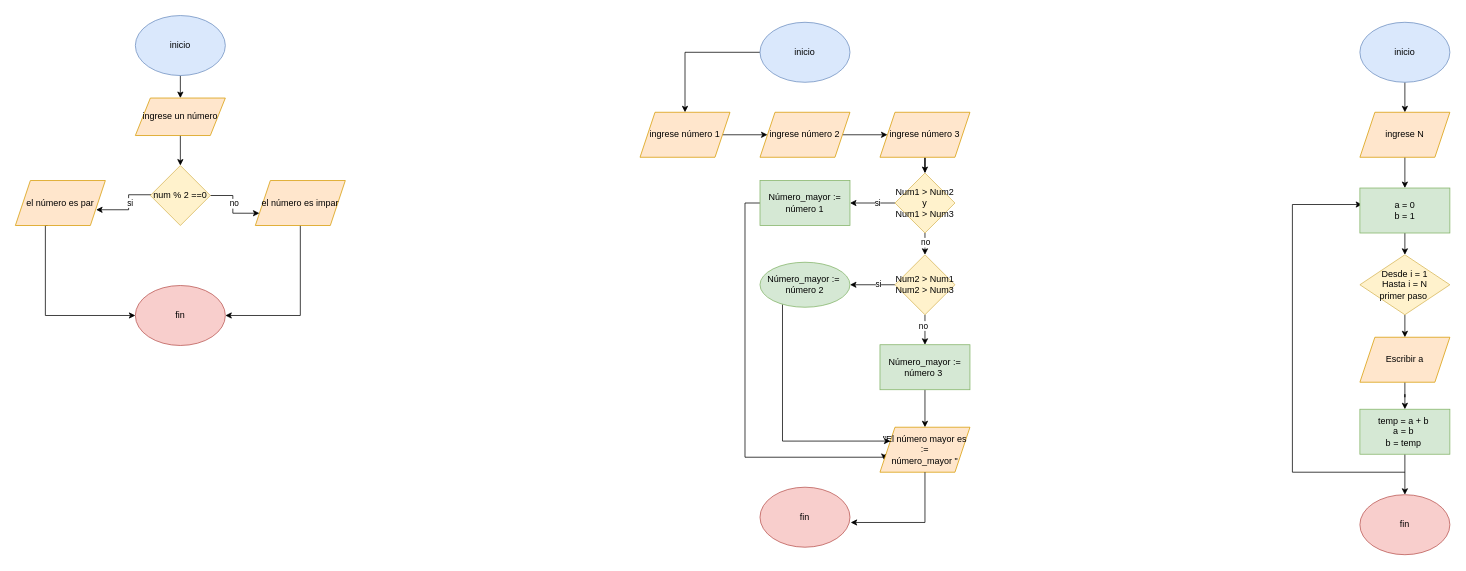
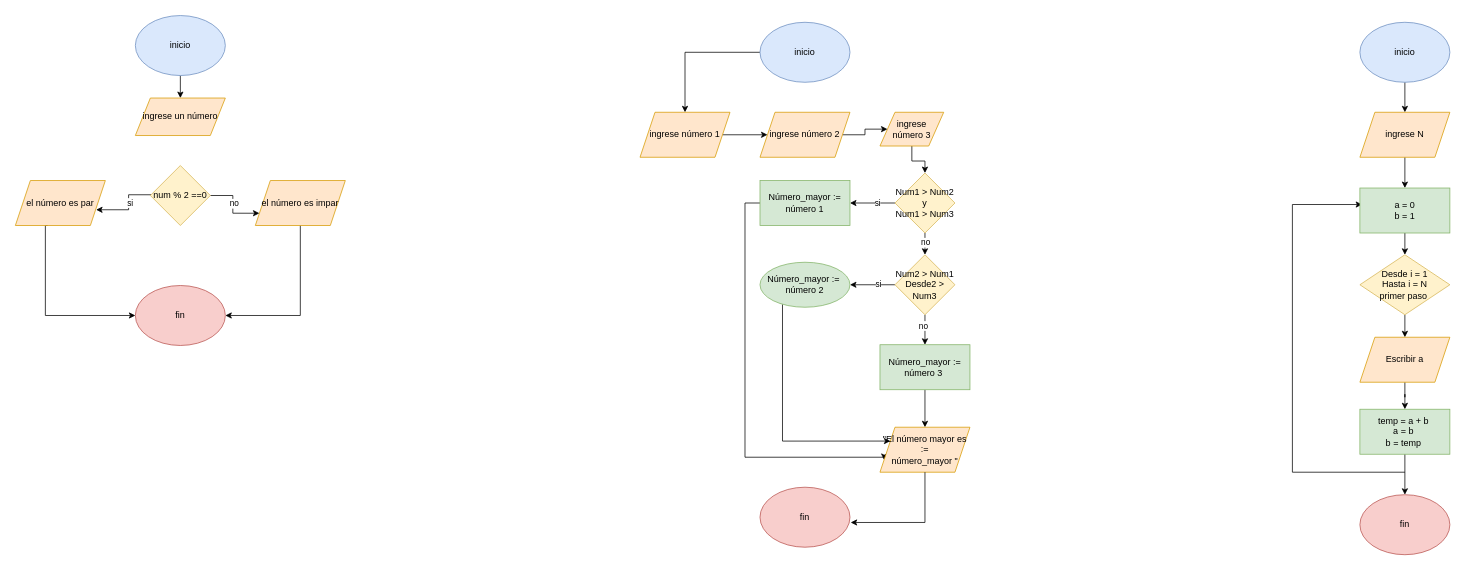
node "ingrese número 3": size 90x45 -> 64x34
edge "ingrese un número" -> "num % 2 ==0": removed
node "Num2 > Num1 Num2 > Num3": label "Num2 > Num1 Num2 > Num3" -> "Num2 > Num1 Desde2 > Num3"
